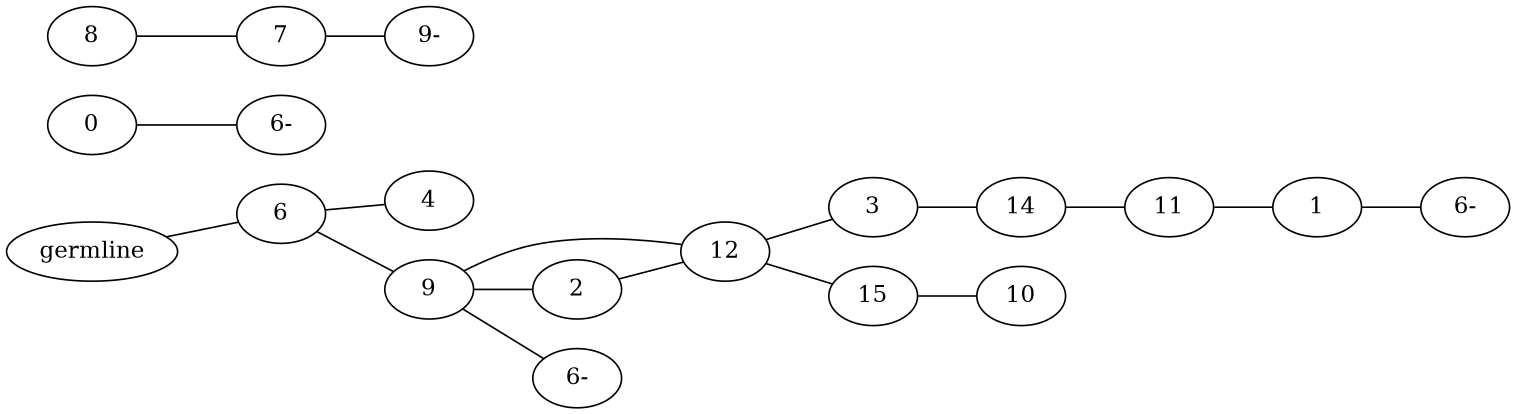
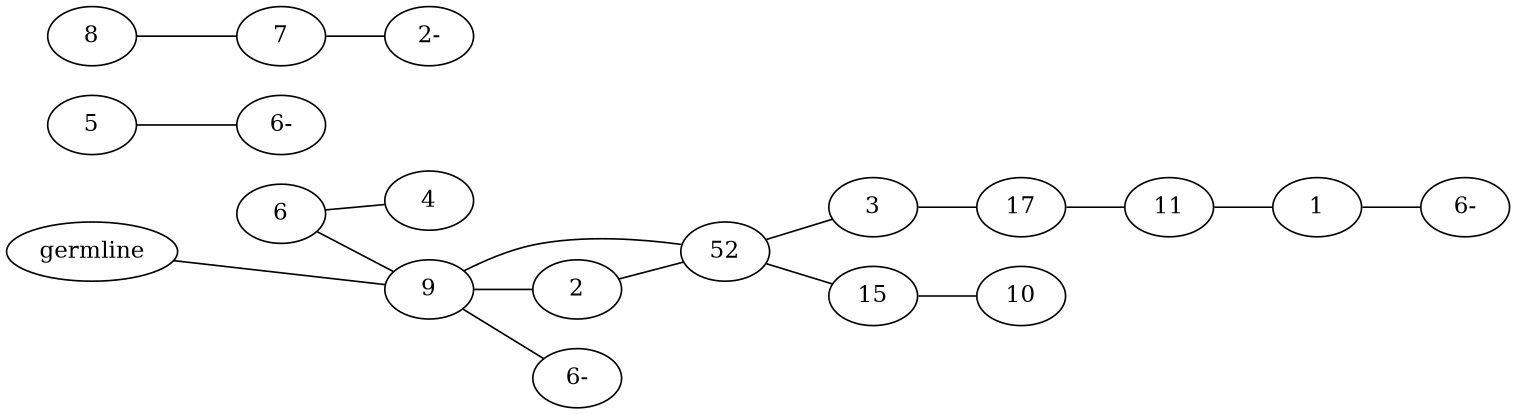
node "9-": label "9-" -> "2-"
node "0": label "0" -> "5"
node "14": label "14" -> "17"
edge "6" -- "germline": now "9" -- "germline"
node "12": label "12" -> "52"
